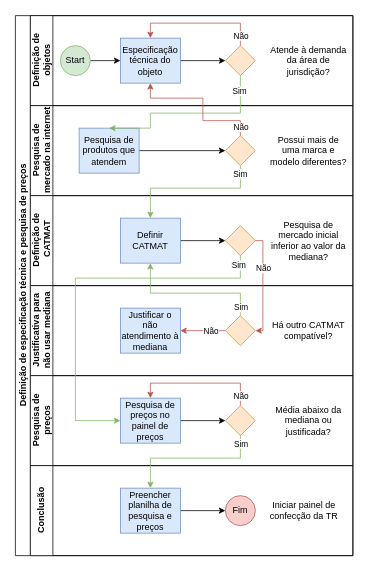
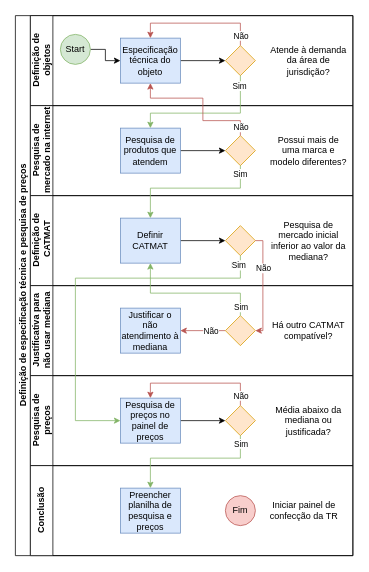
node "Start": moved (75, 60) -> (75, 49)
node "Pesquisa de produtos que atendem": moved (109, 150) -> (150, 150)
edge "Preencher planilha de pesquisa e preços" -> "Fim": removed
